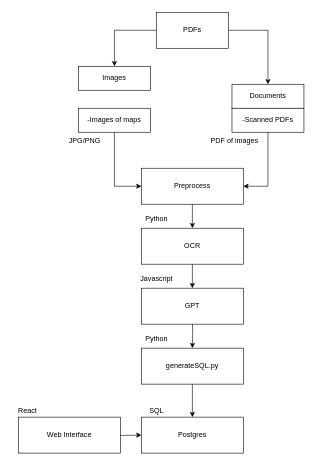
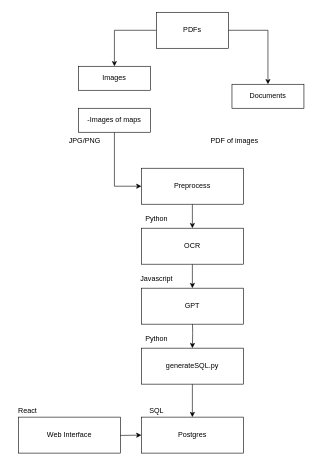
node "-Scanned PDFs": removed
edge "-Scanned PDFs" -> "Preprocess": removed
